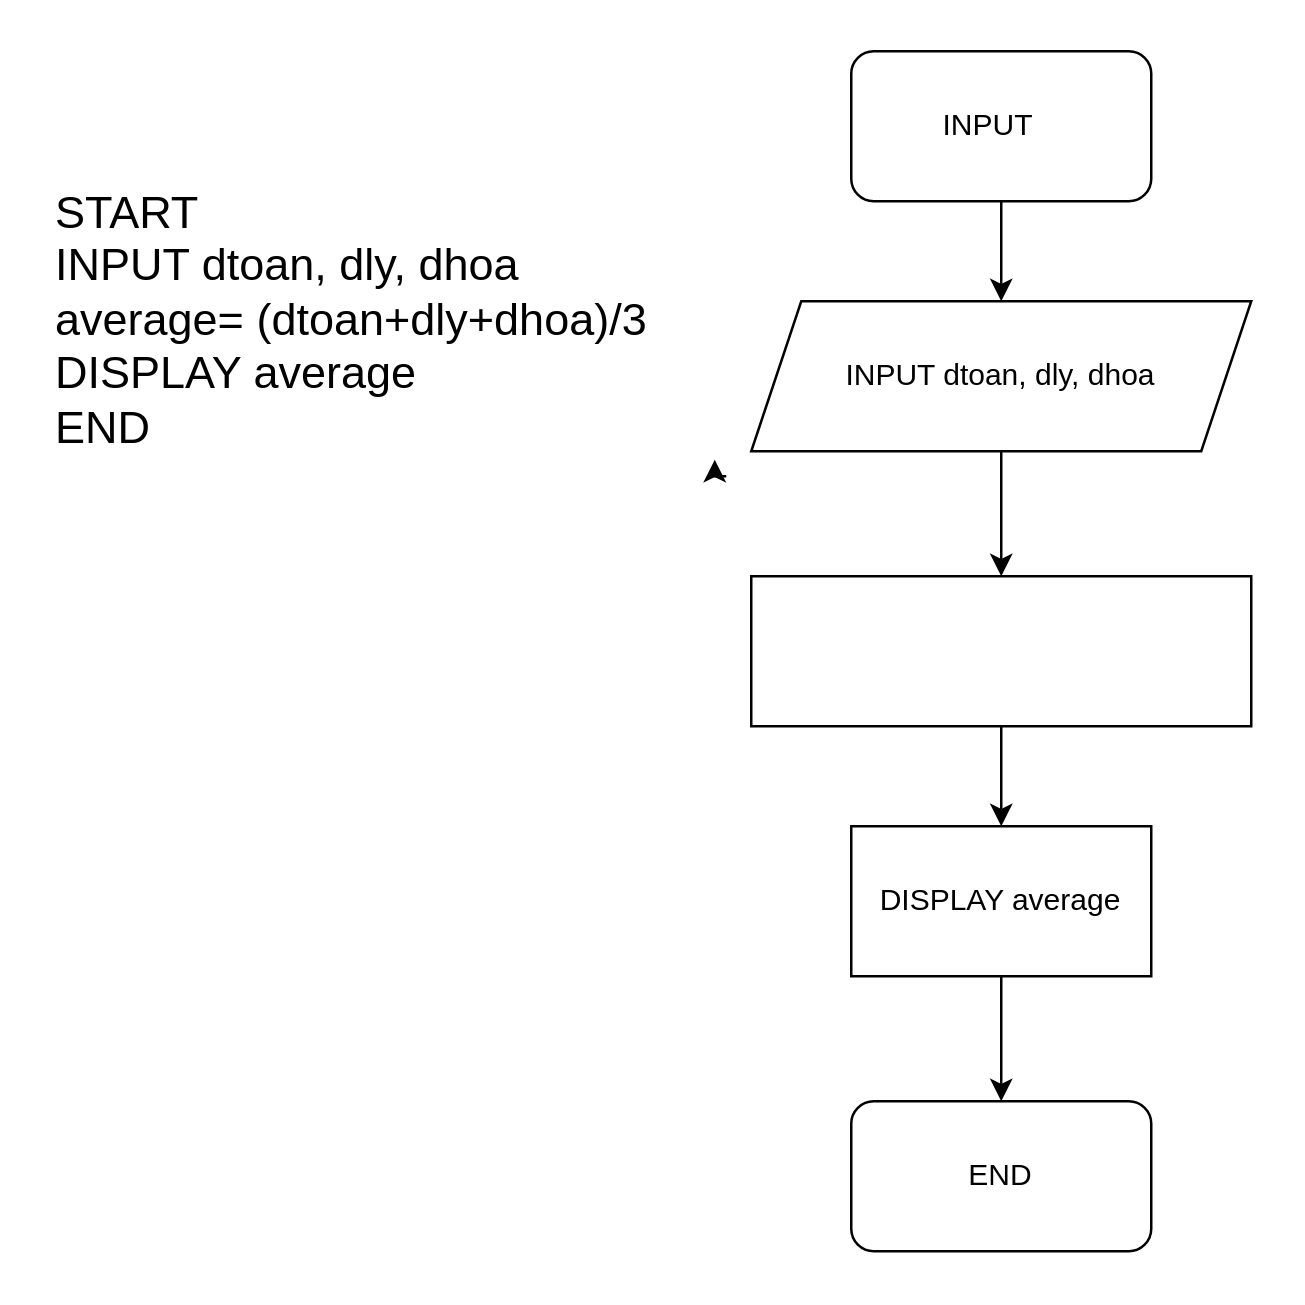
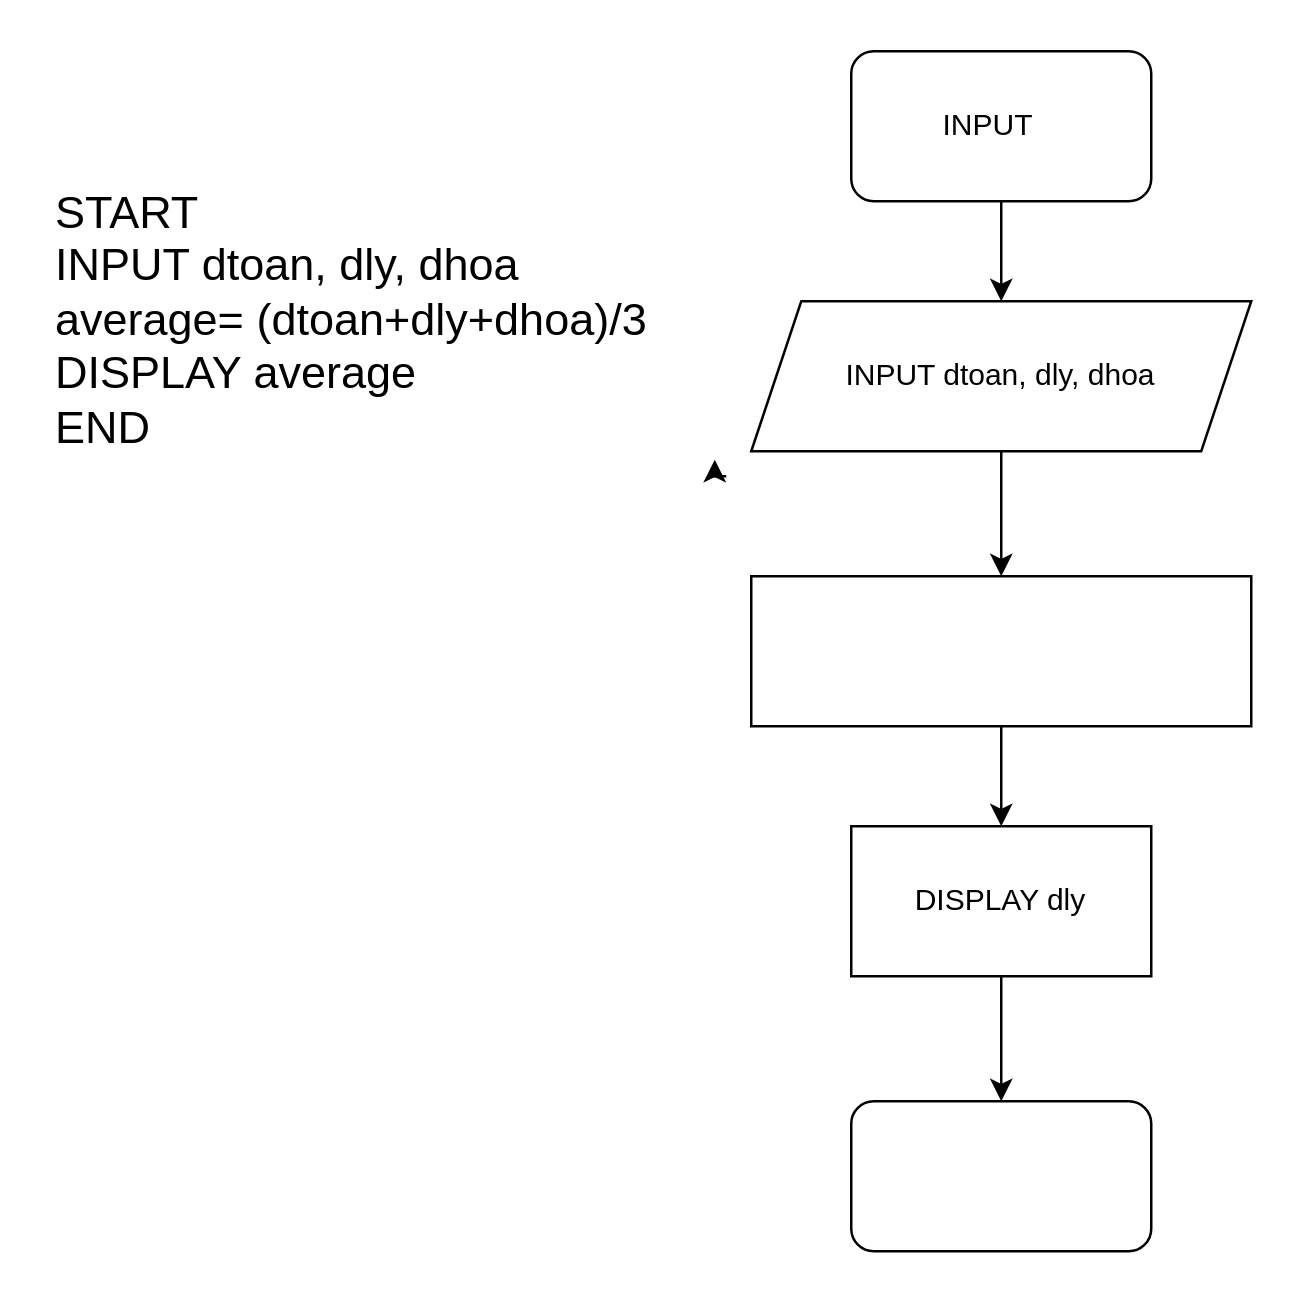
node "DISPLAY average": label "DISPLAY average" -> "DISPLAY dly"
node "END": removed
